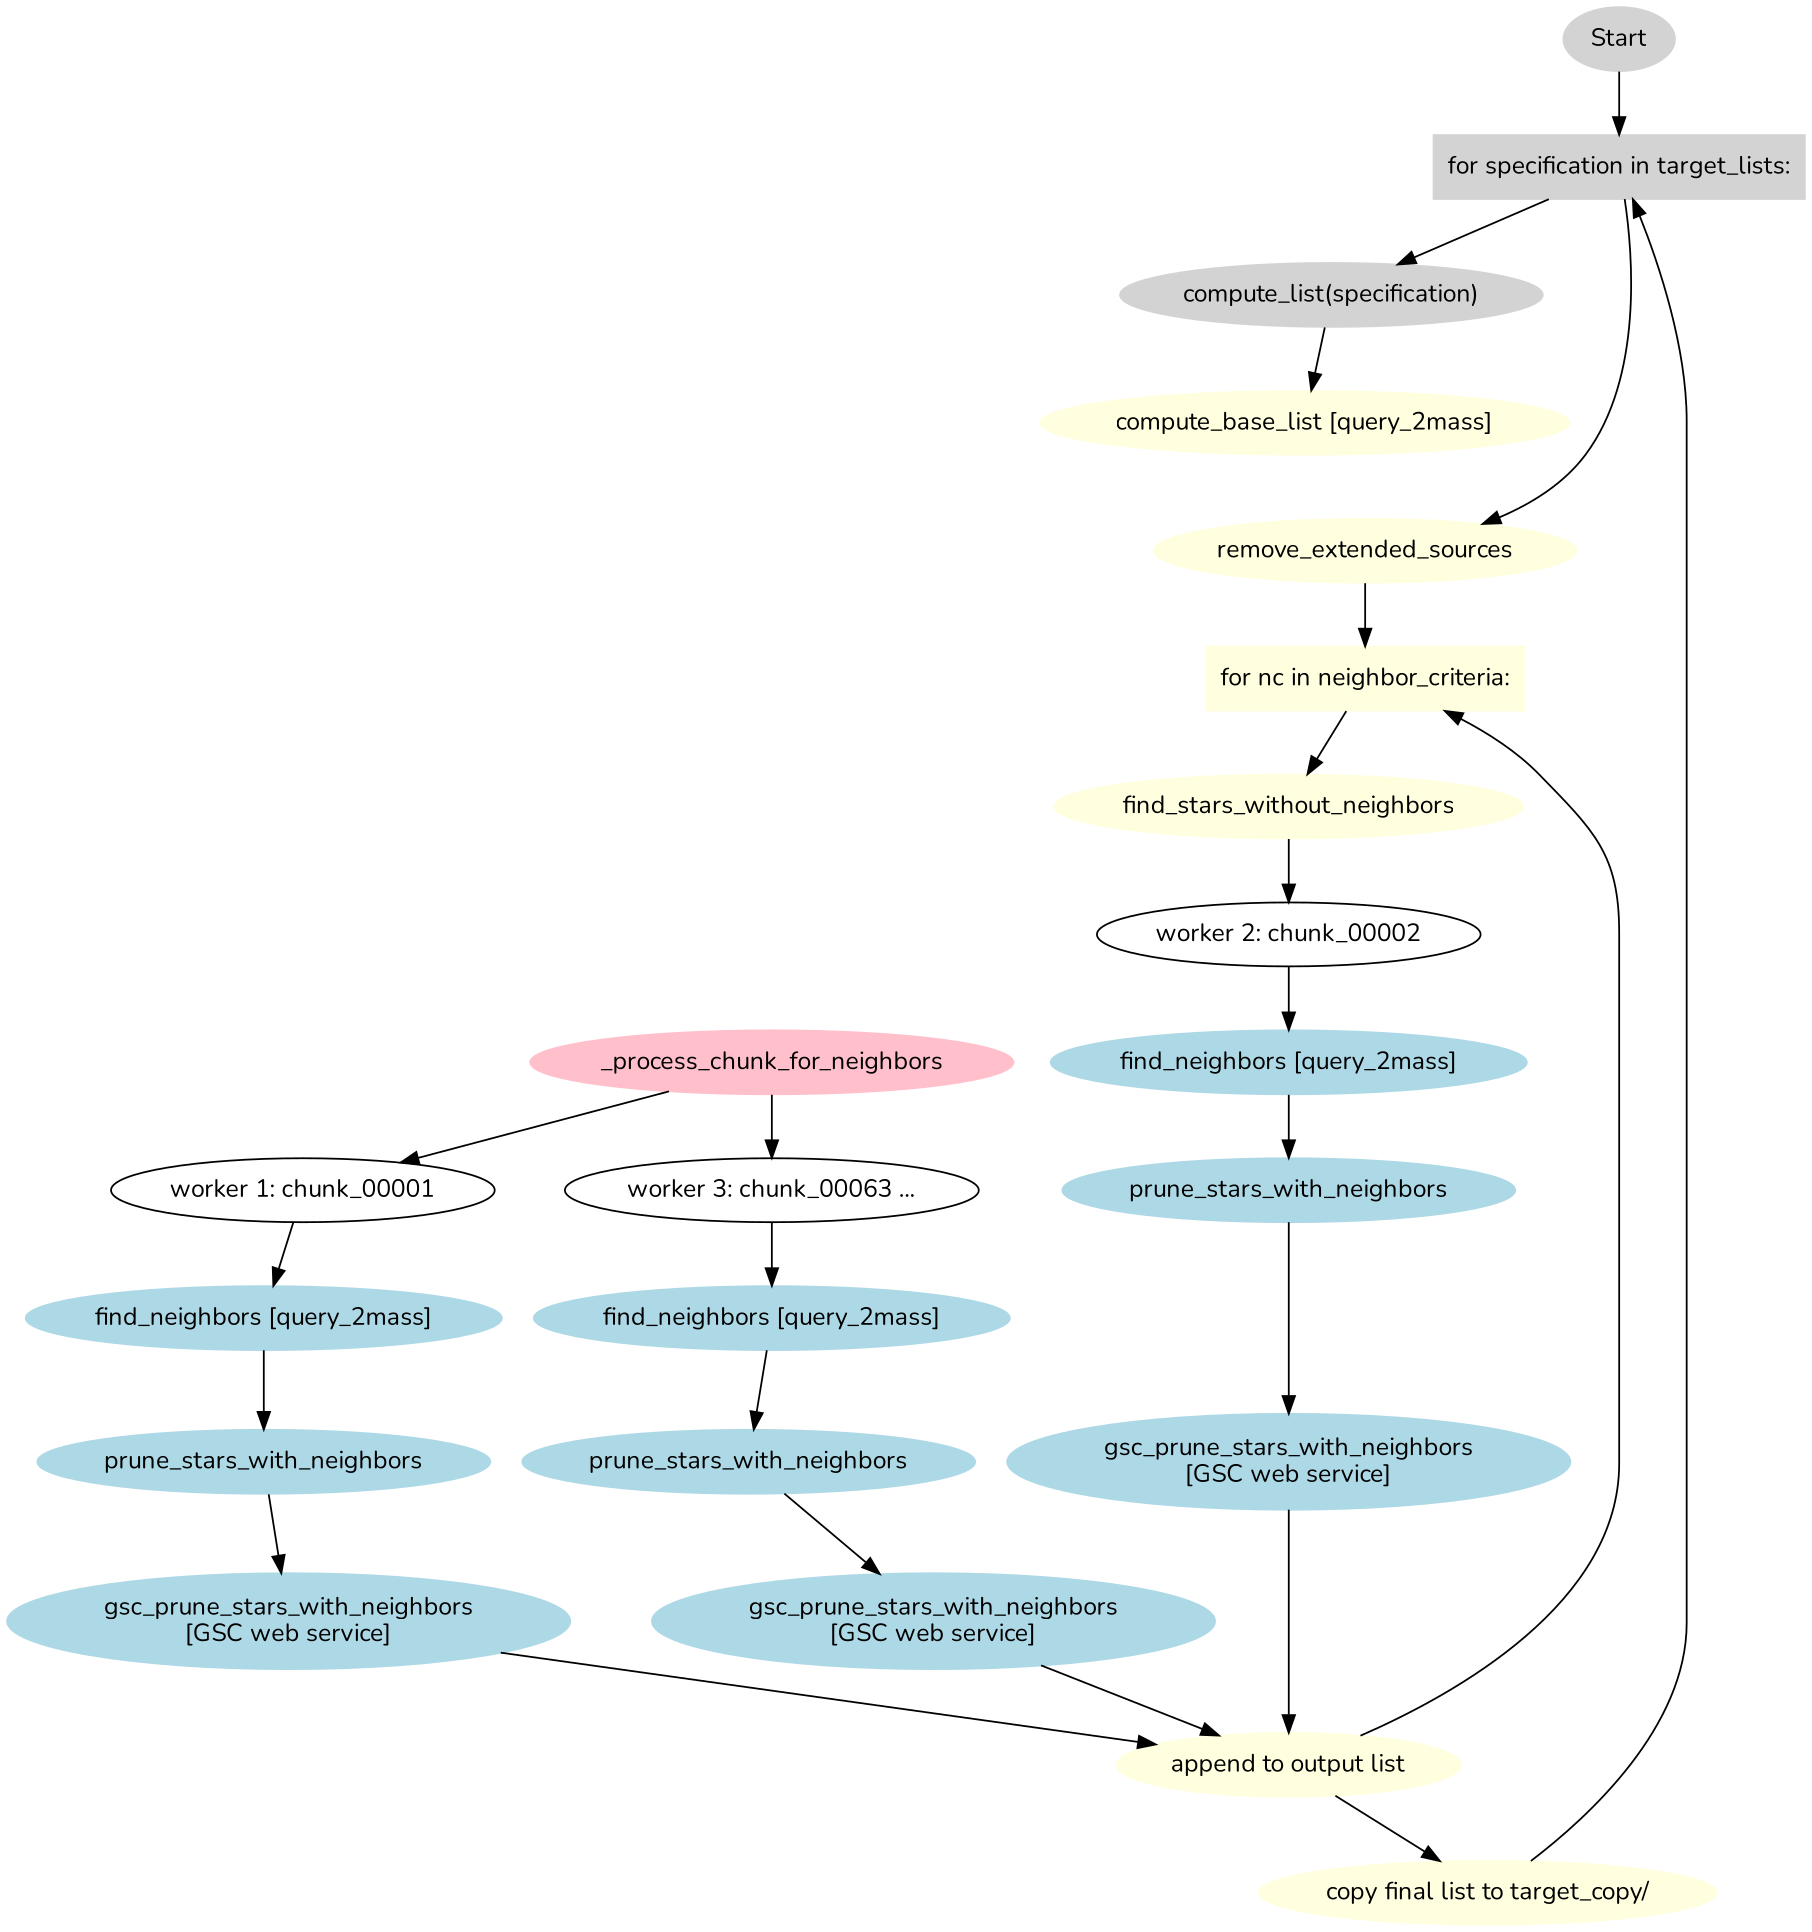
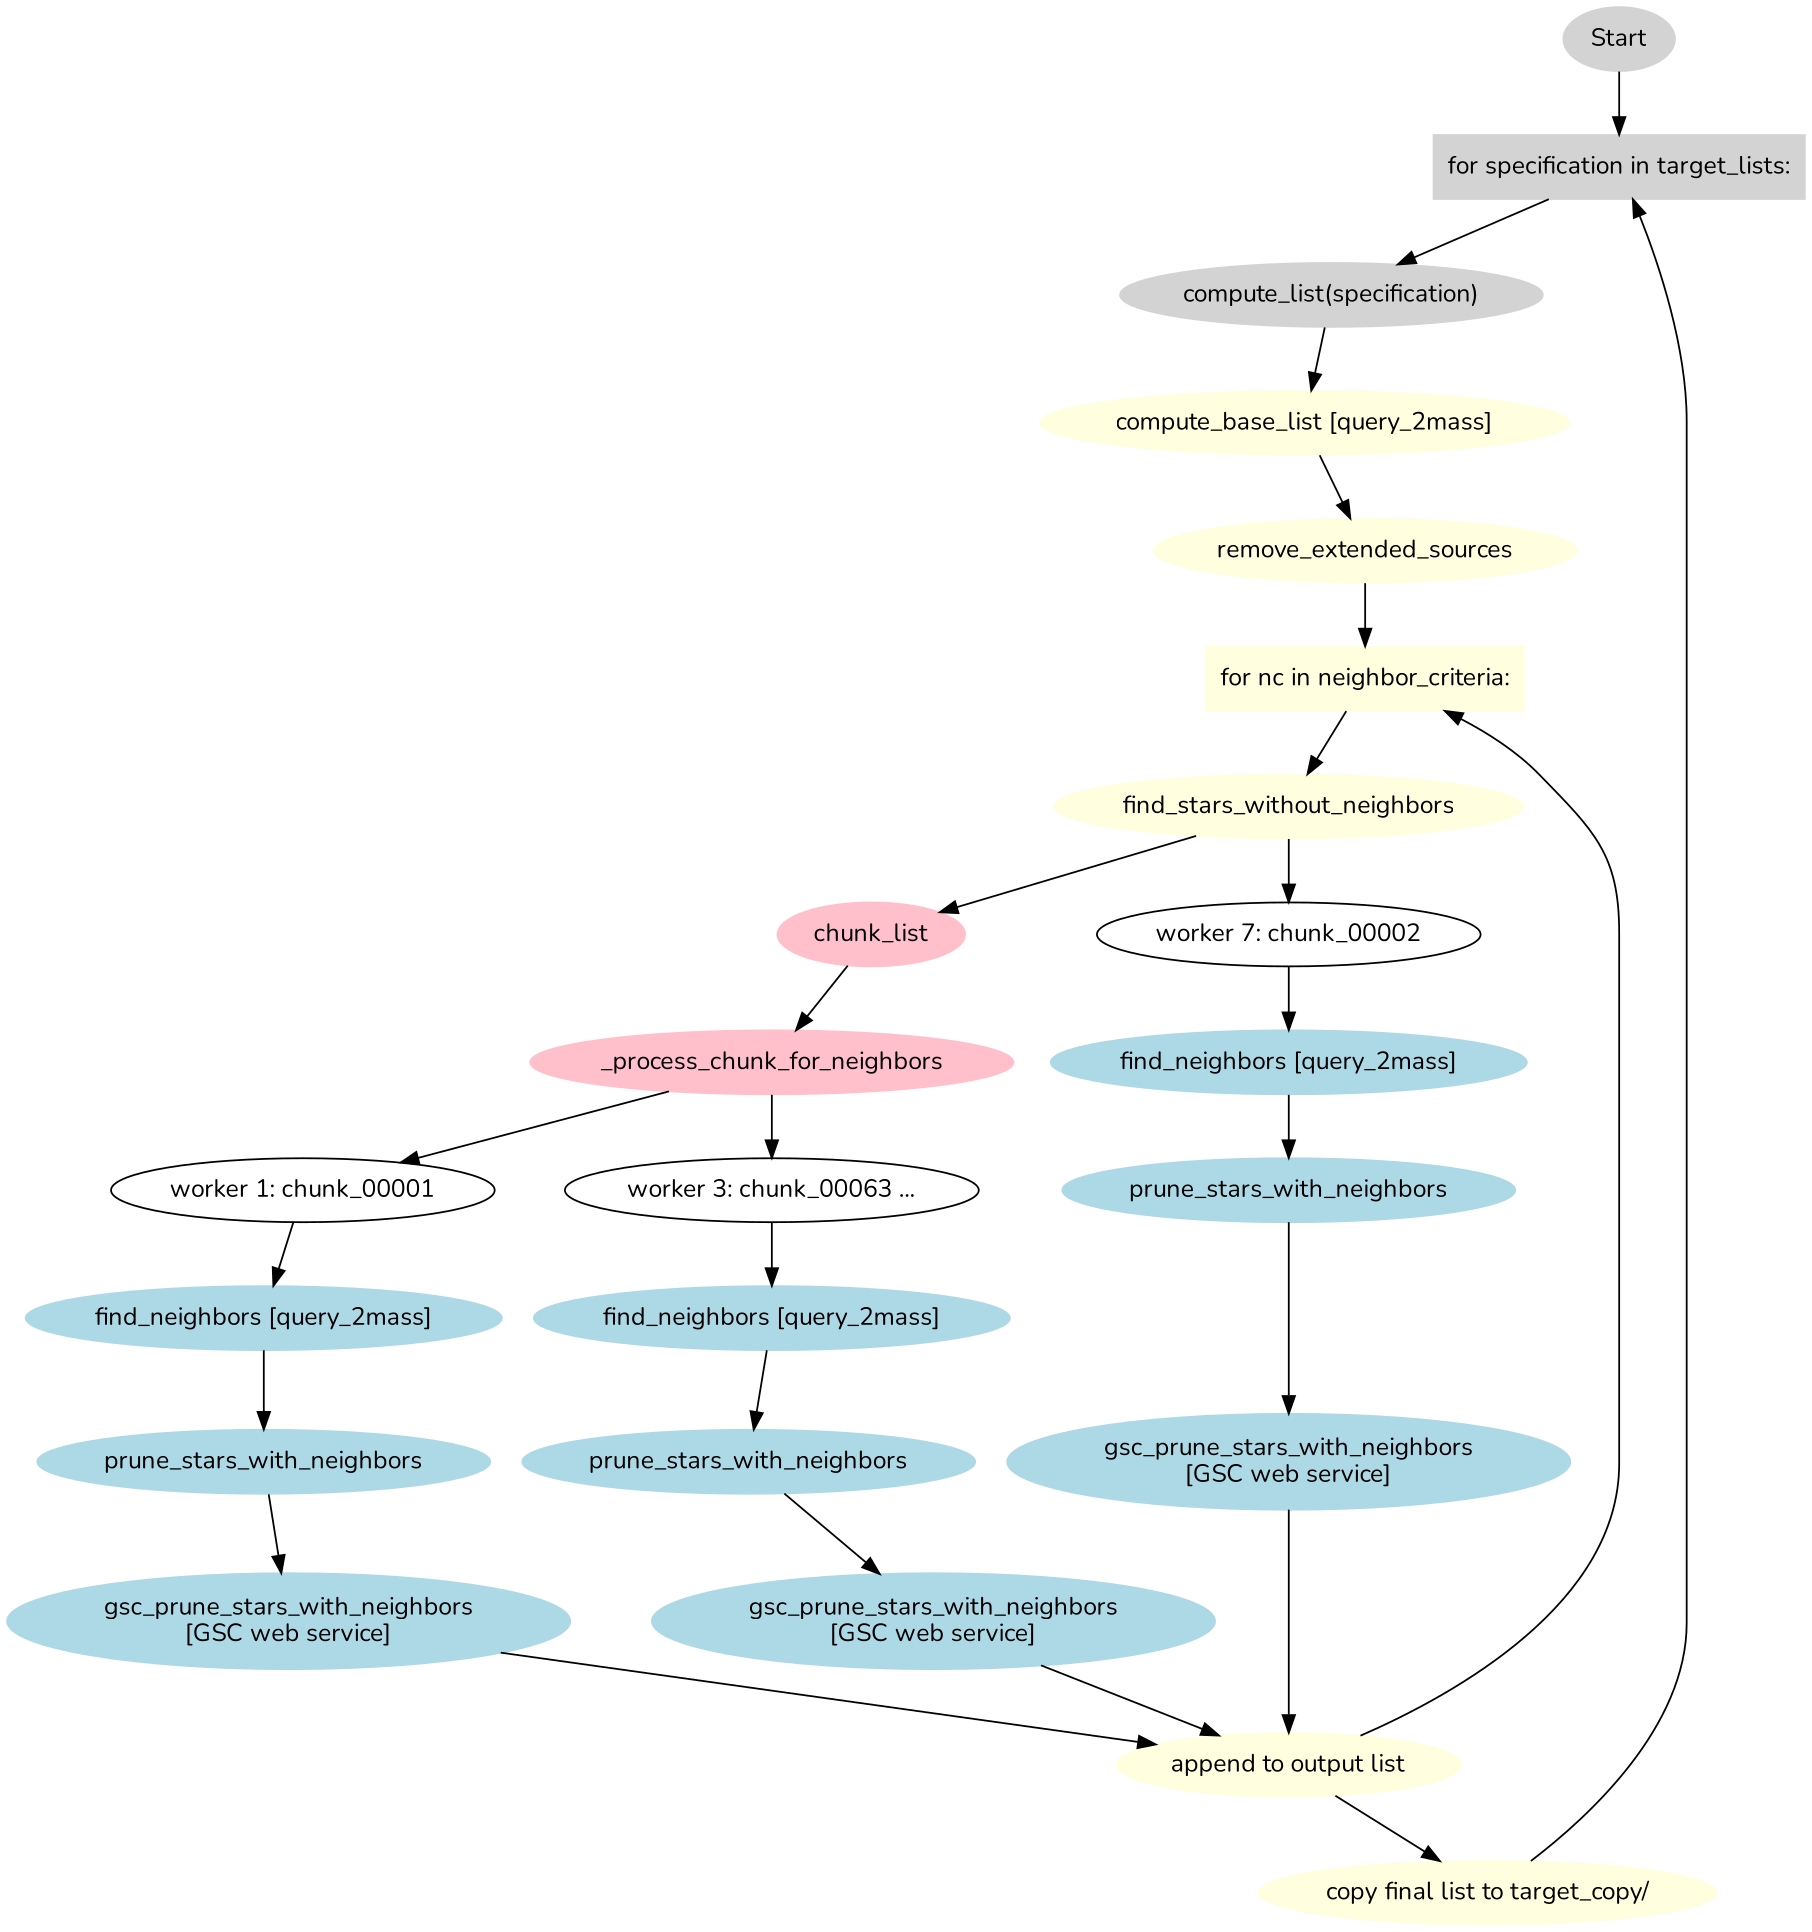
edge "for specification in target_lists:" -> "remove_extended_sources": now "compute_base_list [query_2mass]" -> "remove_extended_sources"
node "chunk_list": added
node "worker 2: chunk_00002": label "worker 2: chunk_00002" -> "worker 7: chunk_00002"
